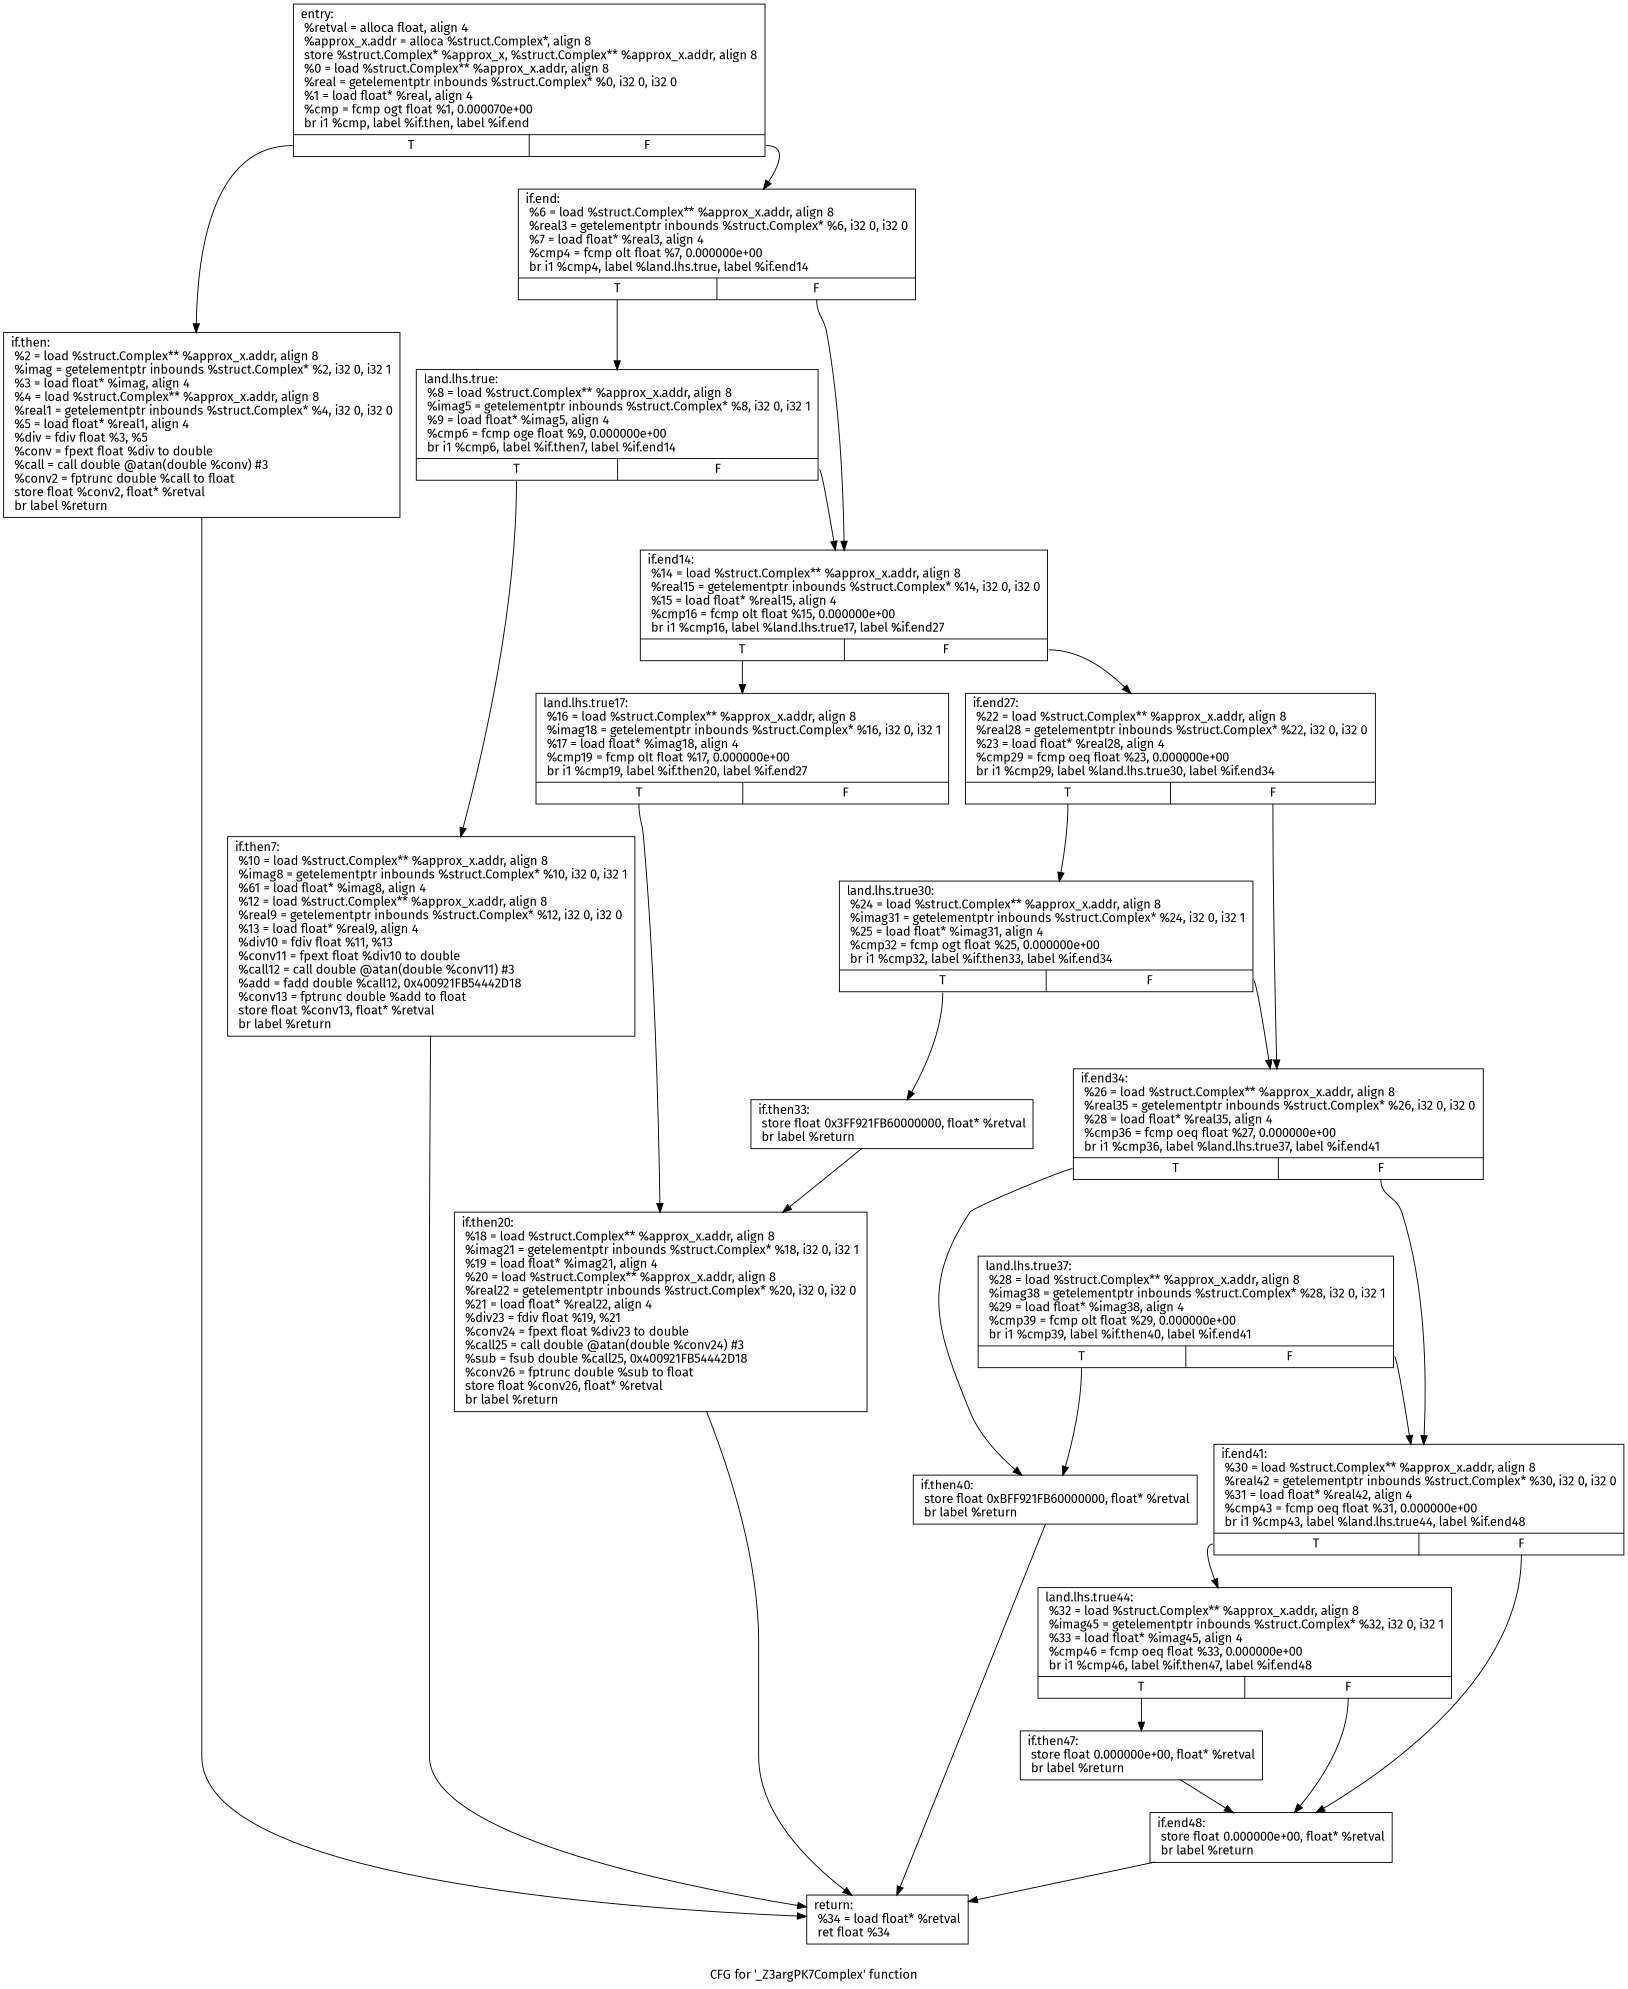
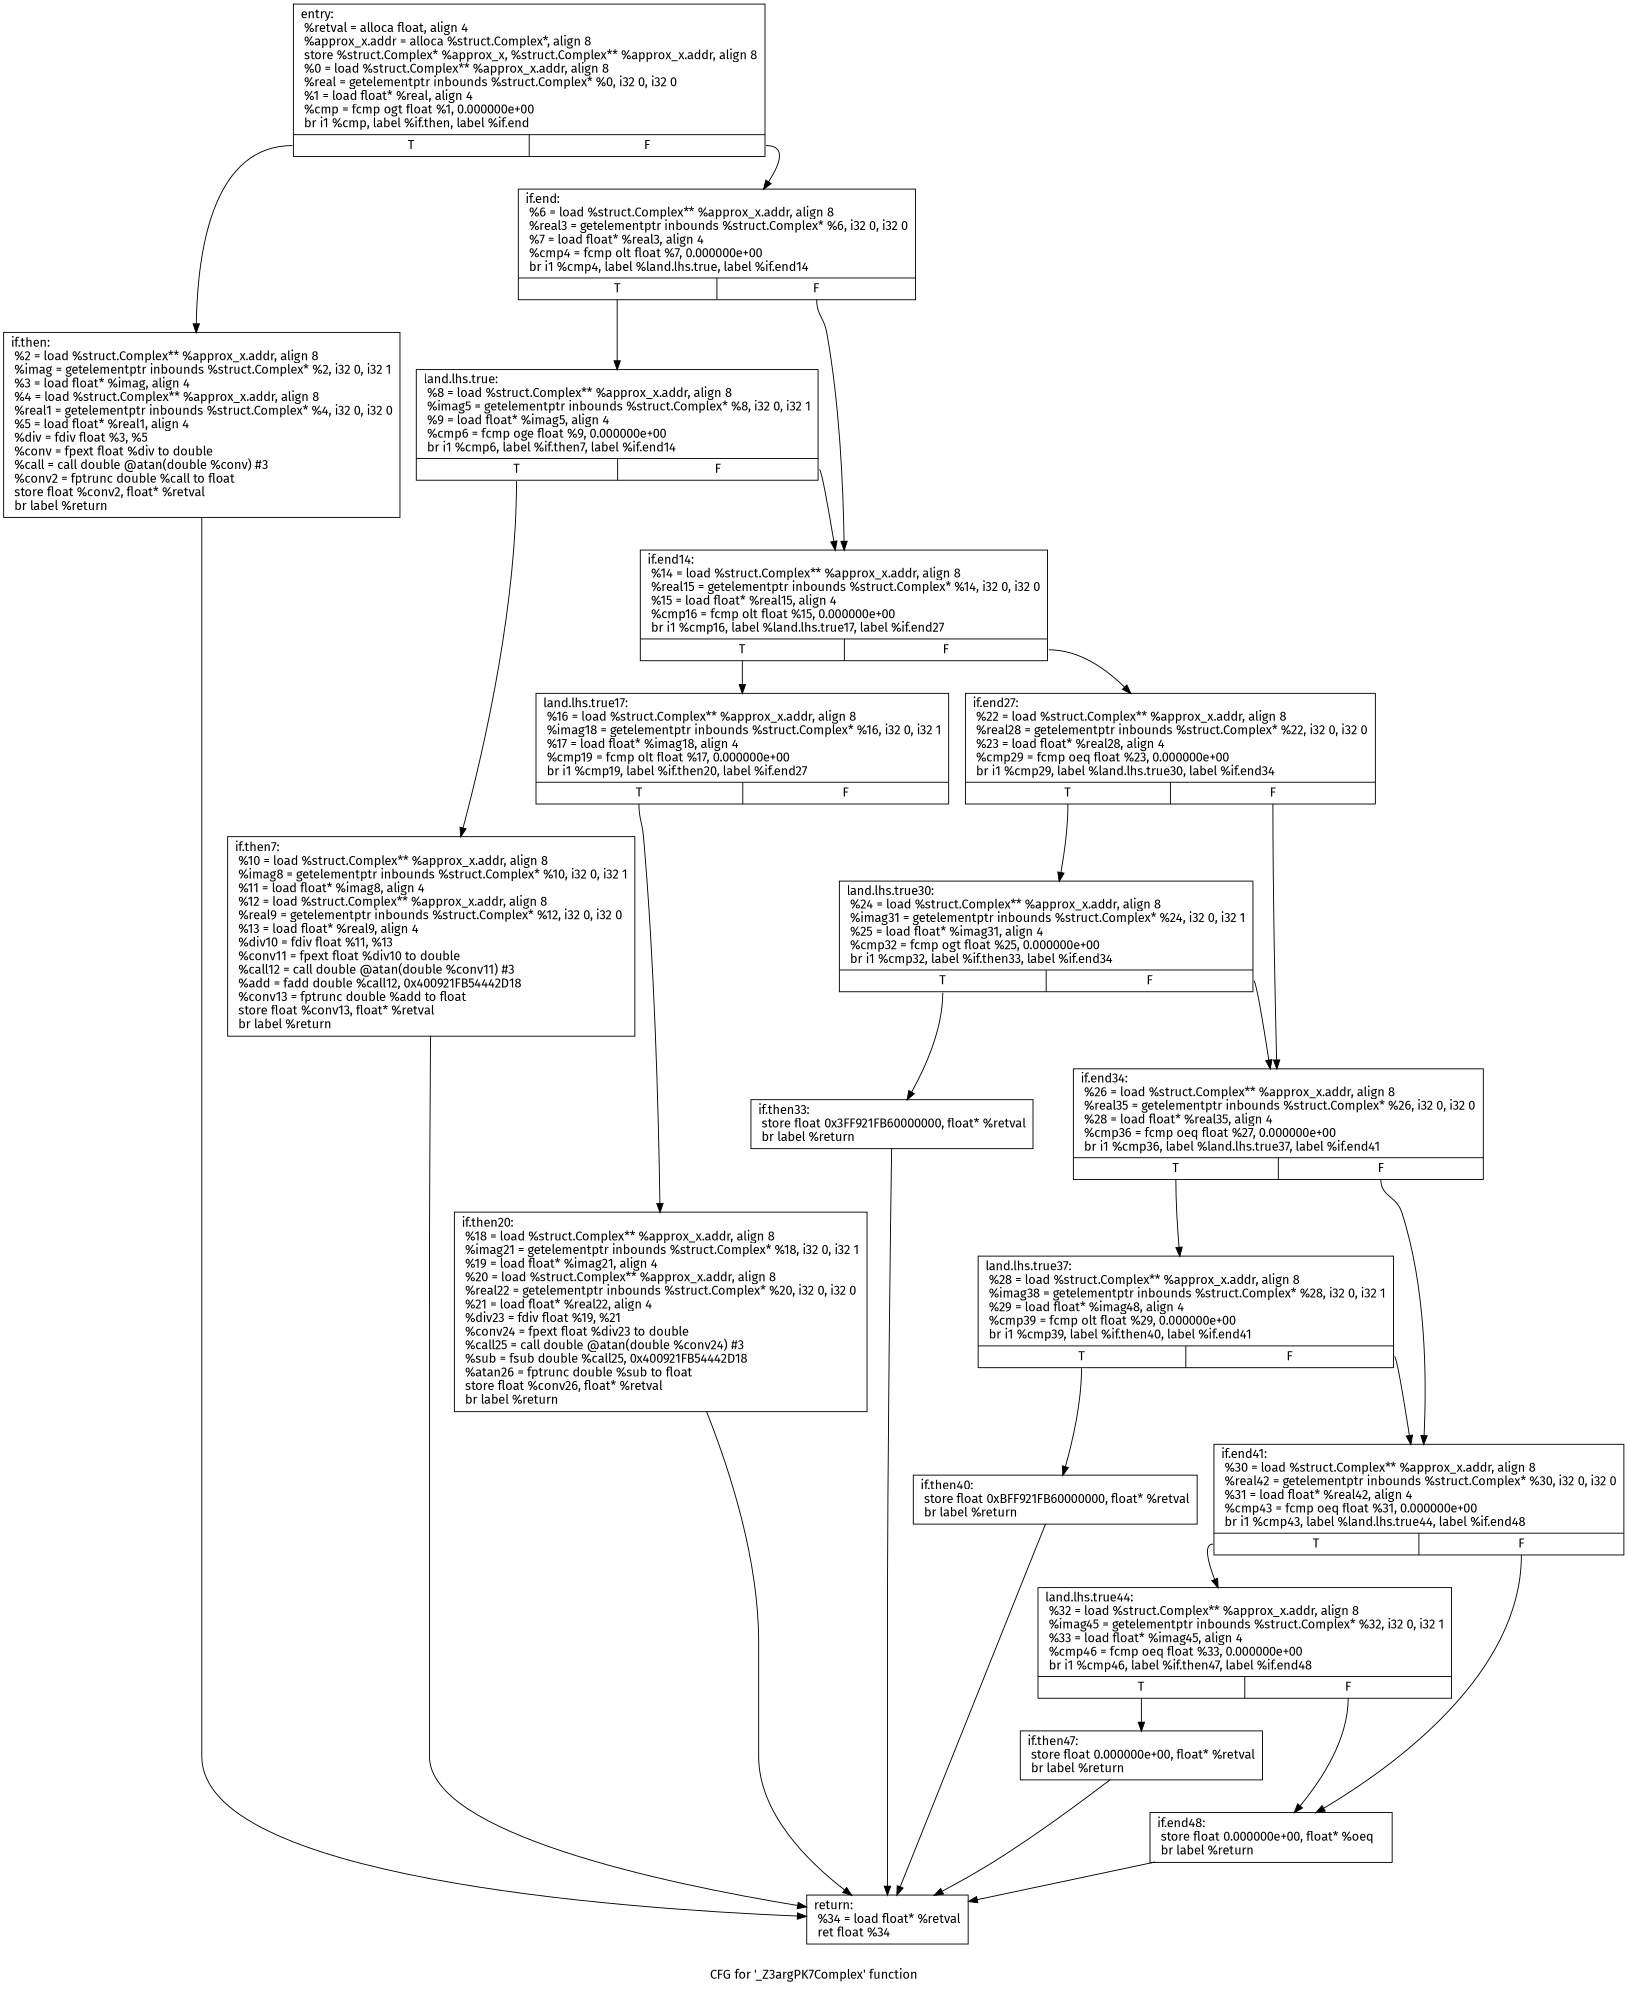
node "entry:": text "%cmp = fcmp ogt float %1, 0.000070e+00" -> "%cmp = fcmp ogt float %1, 0.000000e+00"
node "if.then7:": text "%61 = load float* %imag8, align 4" -> "%11 = load float* %imag8, align 4"
edge "if.then33:" -> "if.then20:": now "if.then33:" -> "return:"
edge "if.end34:" -> "if.then40:": now "if.end34:" -> "land.lhs.true37:"
node "land.lhs.true37:": text "%29 = load float* %imag38, align 4" -> "%29 = load float* %imag48, align 4"
node "if.then20:": text "%conv26 = fptrunc double %sub to float" -> "%atan26 = fptrunc double %sub to float"
edge "if.then47:" -> "if.end48:": now "if.then47:" -> "return:"
node "if.end48:": text "store float 0.000000e+00, float* %retval" -> "store float 0.000000e+00, float* %oeq"
